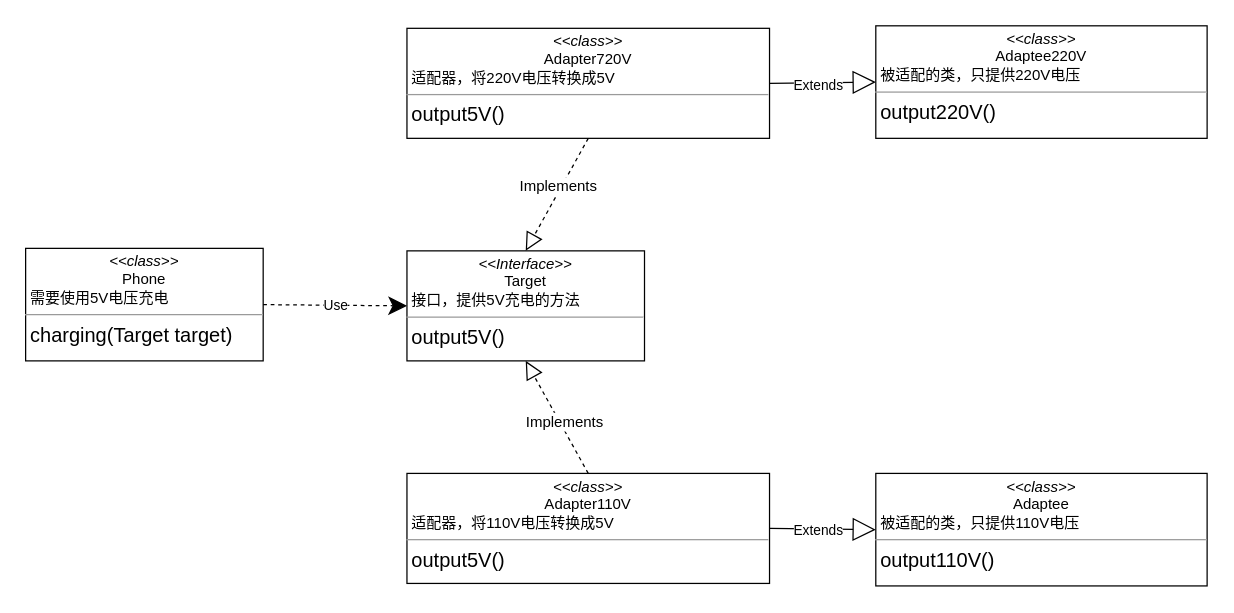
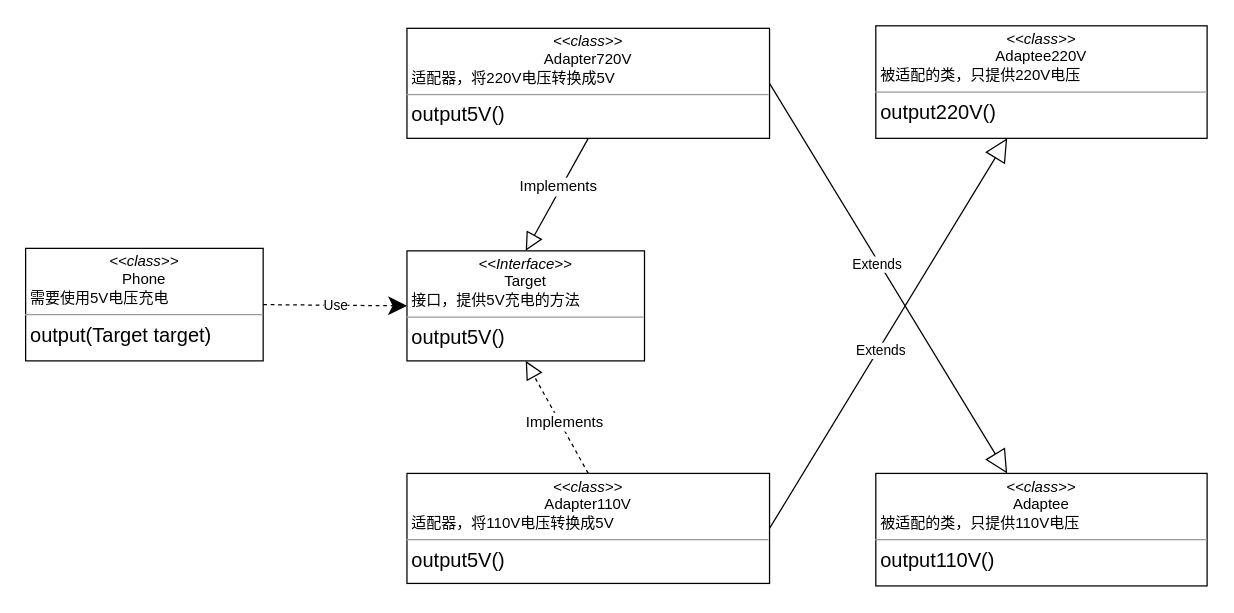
edge "<<class>> Adapter720V 适配器，将220V电压转换成5V output5V()" -> "<<class>> Adaptee220V 被适配的类，只提供220V电压 output220V()": now "<<class>> Adapter720V 适配器，将220V电压转换成5V output5V()" -> "<<class>> Adaptee 被适配的类，只提供110V电压 output110V()"
edge "<<class>> Adapter720V 适配器，将220V电压转换成5V output5V()" -> "<<Interface>> Target 接口，提供5V充电的方法 output5V()": style dashed -> solid
node "<<class>> Phone 需要使用5V电压充电 charging(Target target)": label "<<class>> Phone 需要使用5V电压充电 charging(Target target)" -> "<<class>> Phone 需要使用5V电压充电 output(Target target)"
edge "<<class>> Adapter110V 适配器，将110V电压转换成5V output5V()" -> "<<class>> Adaptee 被适配的类，只提供110V电压 output110V()": now "<<class>> Adapter110V 适配器，将110V电压转换成5V output5V()" -> "<<class>> Adaptee220V 被适配的类，只提供220V电压 output220V()"
